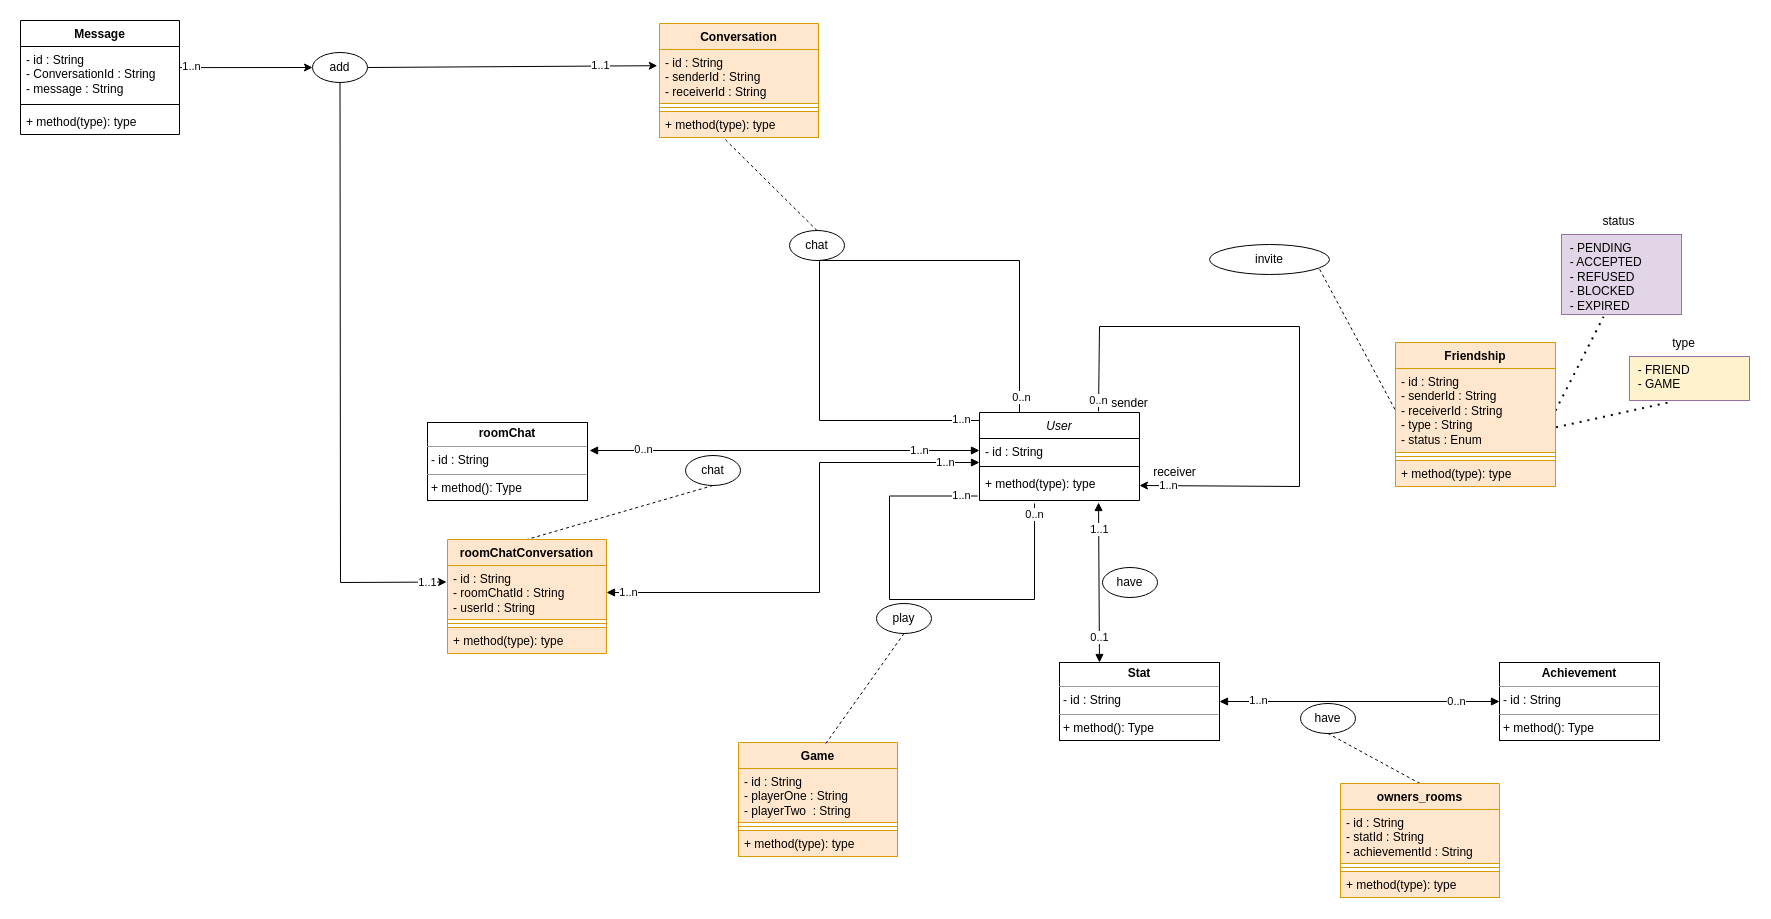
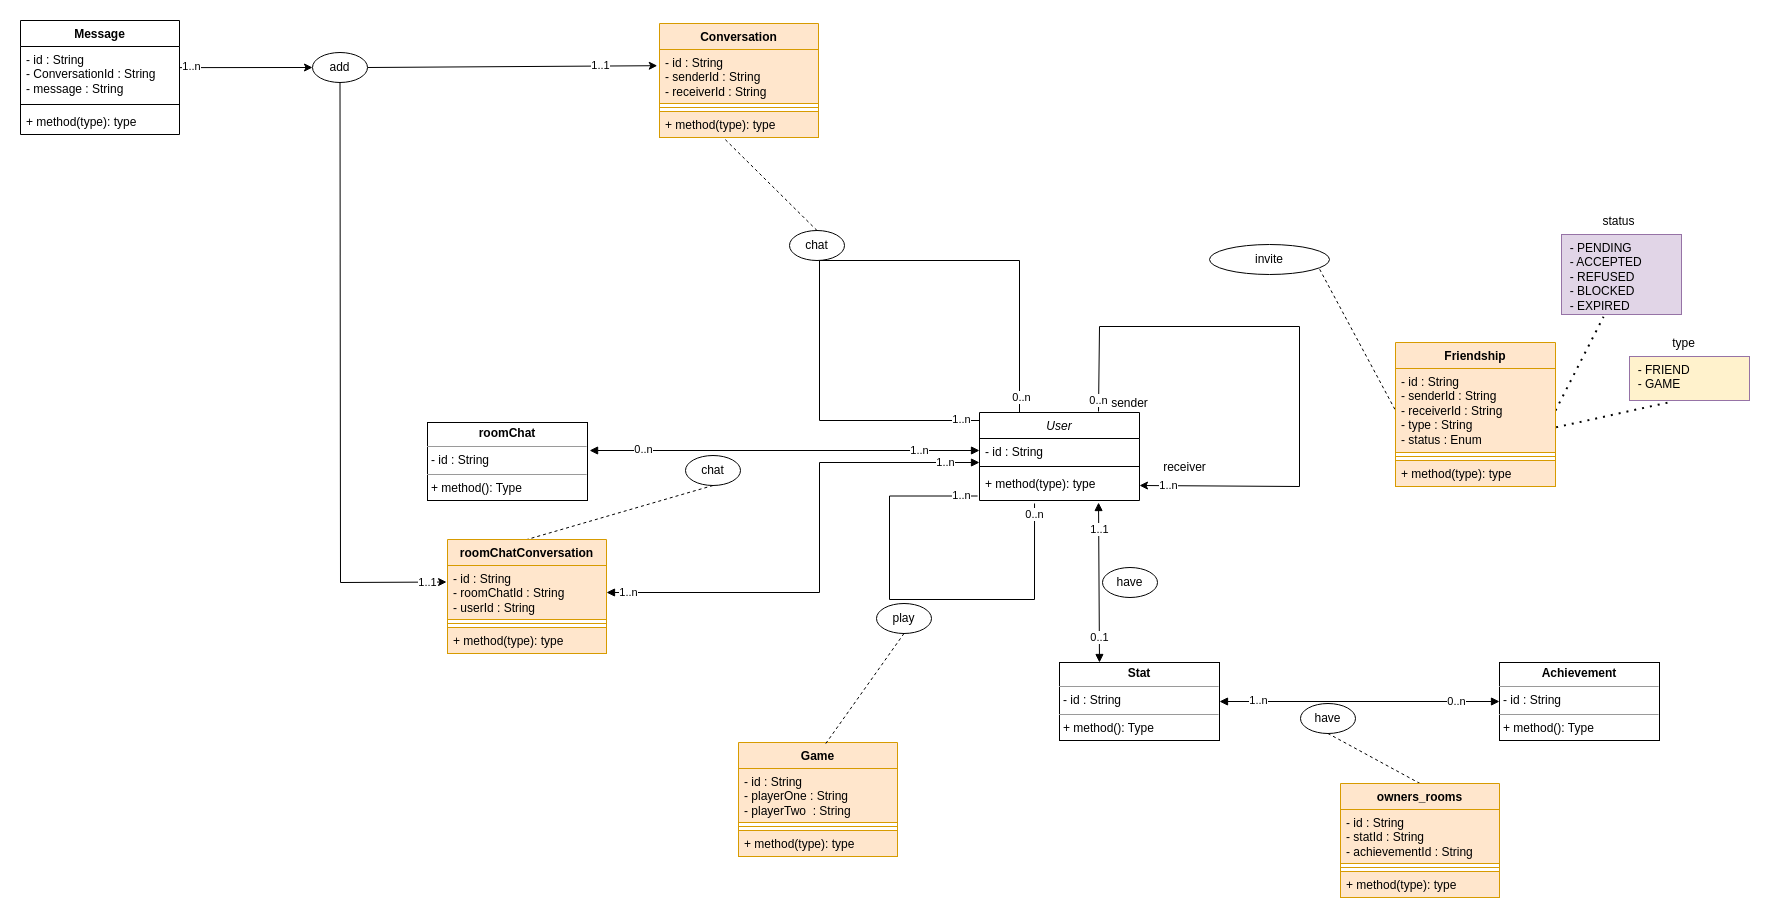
node "receiver": moved (1175, 473) -> (1185, 468)
